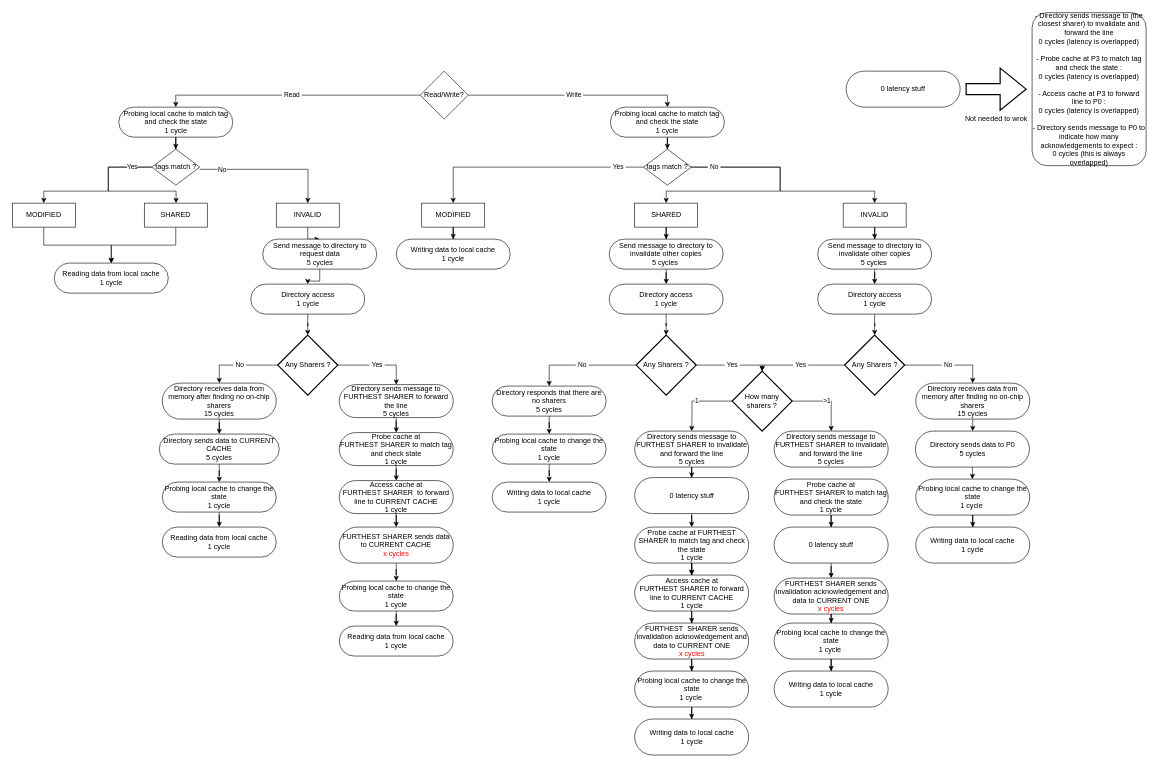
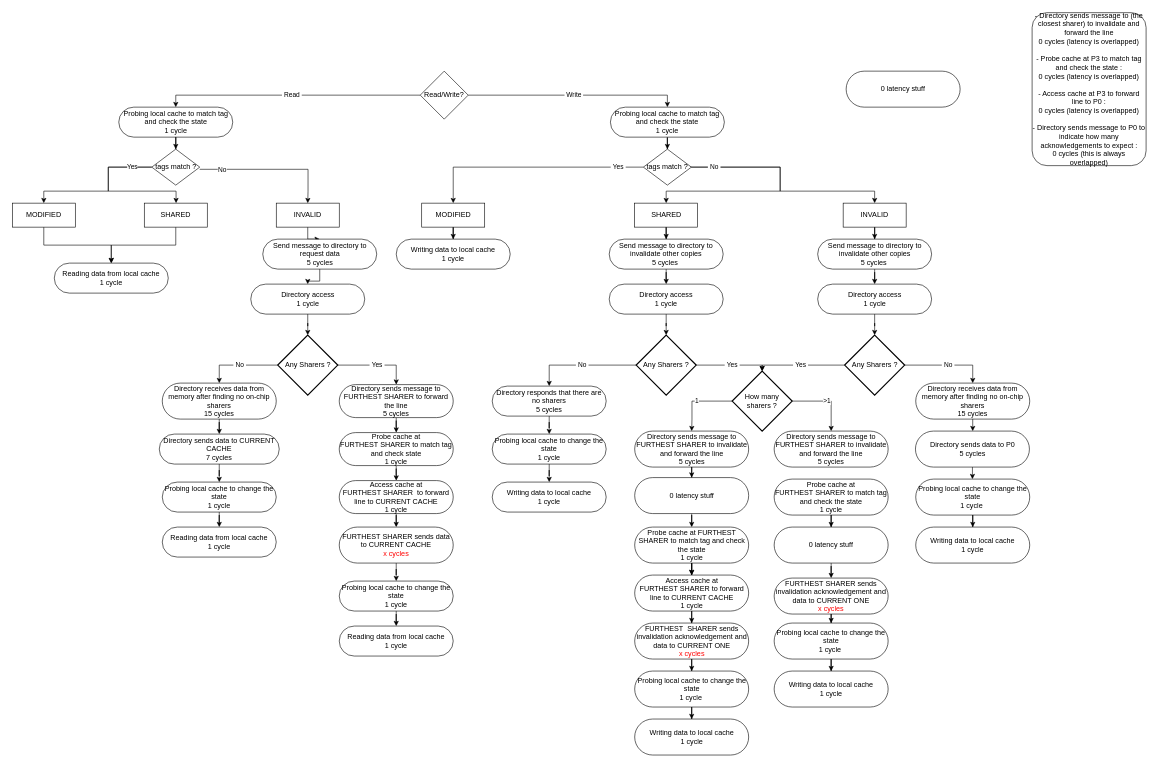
node "Not needed to wrok": removed
node "Directory sends data to CURRENT CACHE 5 cycles": label "Directory sends data to CURRENT CACHE 5 cycles" -> "Directory sends data to CURRENT CACHE 7 cycles"
